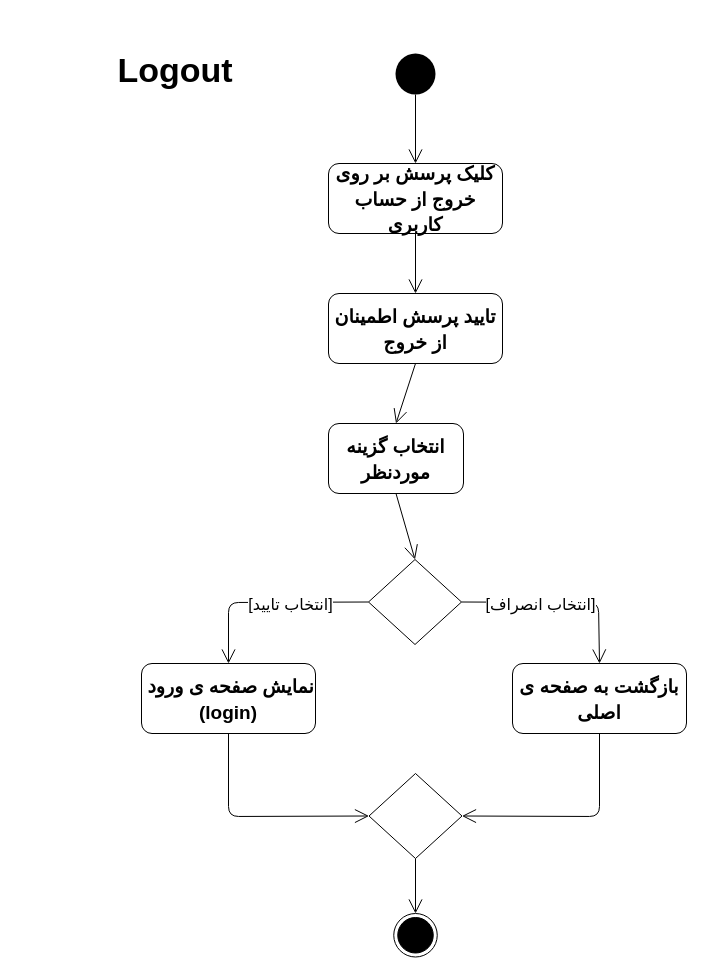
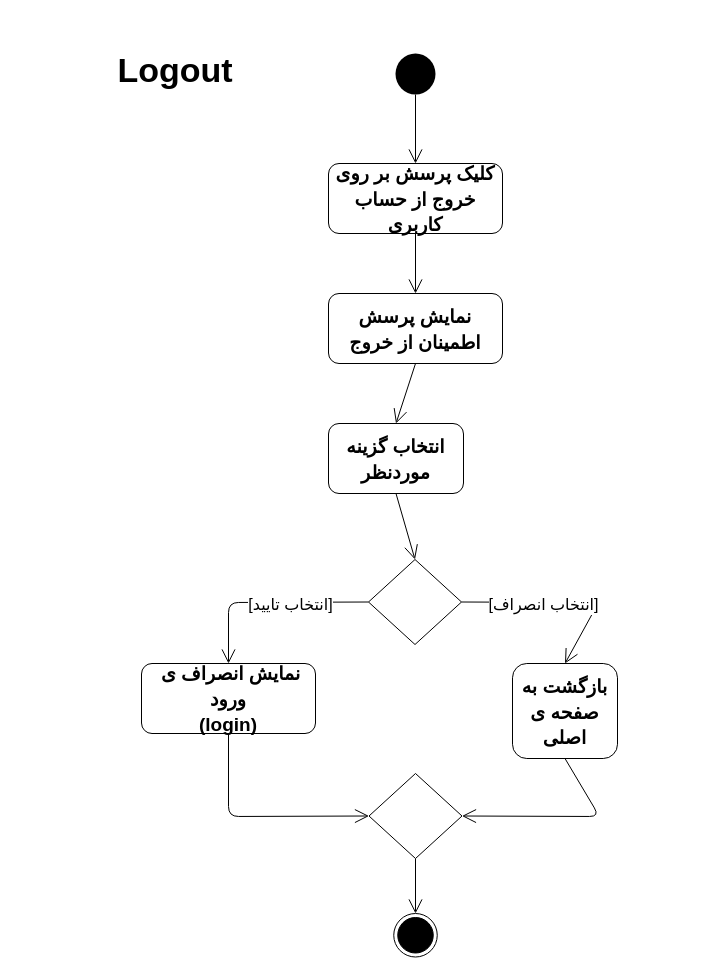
node "تایید پرسش اطمینان از خروج": label "تایید پرسش اطمینان از خروج" -> "نمایش پرسش اطمینان از خروج"
node "نمایش صفحه ی ورود (login)": label "نمایش صفحه ی ورود (login)" -> "نمایش انصراف ی ورود (login)"
node "بازگشت به صفحه ی اصلی": size 174x70 -> 105x95
